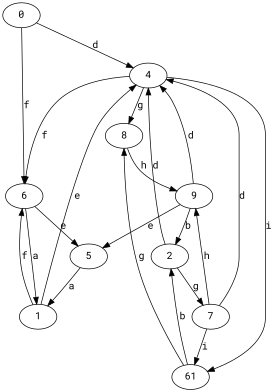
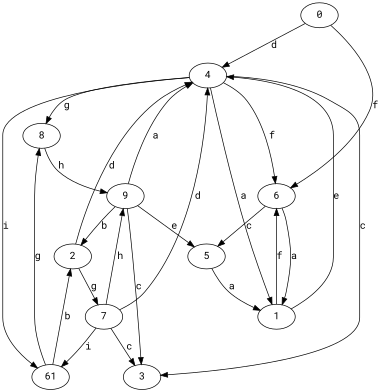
edge "9" -> "4": label "d" -> "a"
edge "4" -> "1": added, label "a"
edge "6" -> "5": label "e" -> "c"
node "3": added
